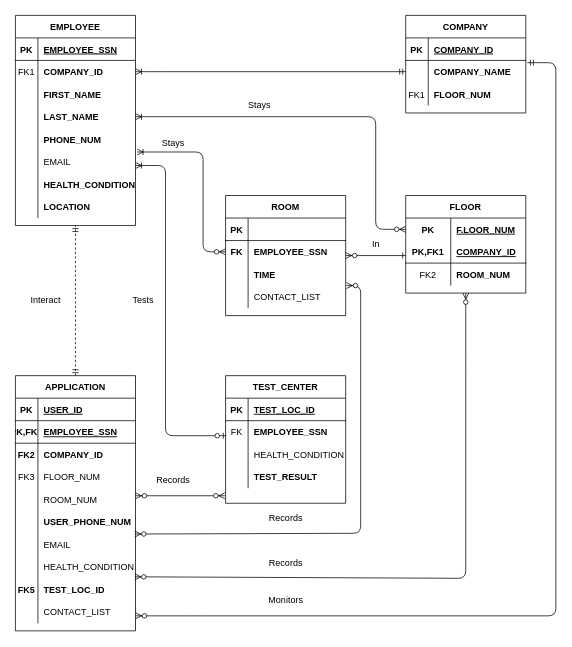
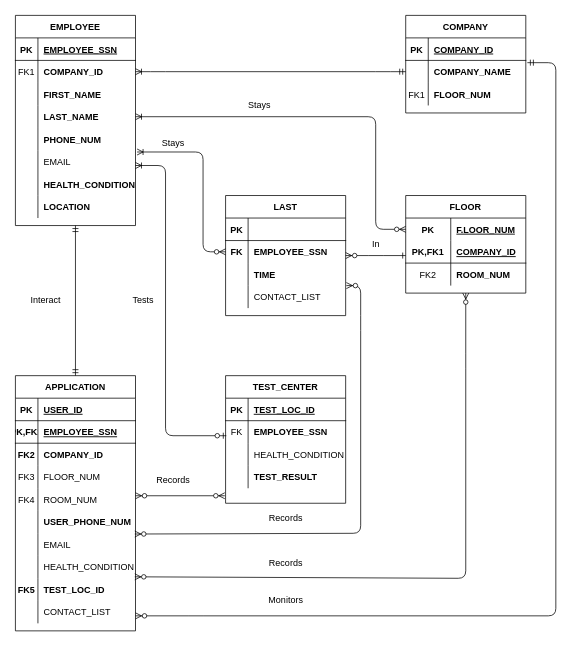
node "ROOM": label "ROOM" -> "LAST"
edge "EMPLOYEE" -- "APPLICATION": style dashed -> solid
node "FK4": added
